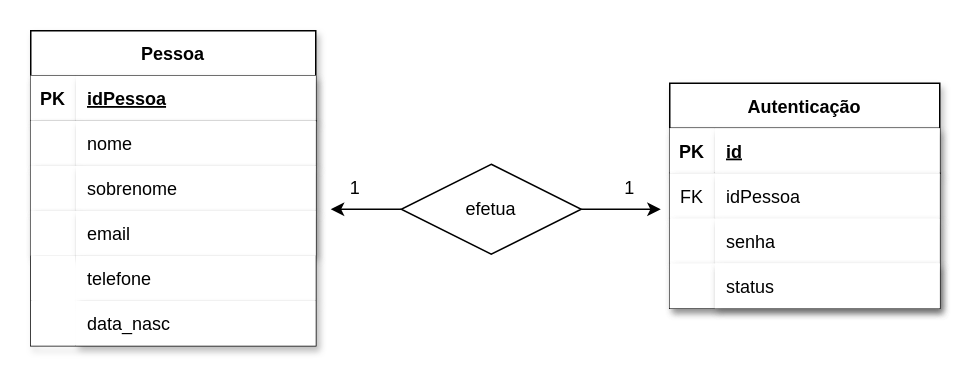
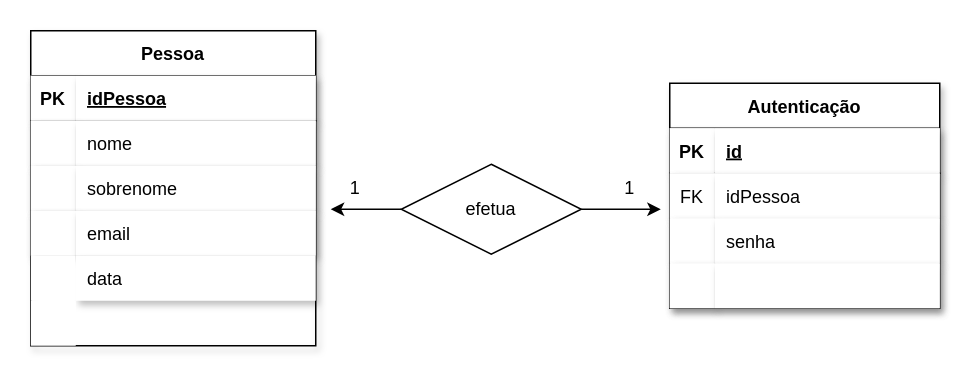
node "telefone": label "telefone" -> "data"
node "status": removed
node "data_nasc": removed
